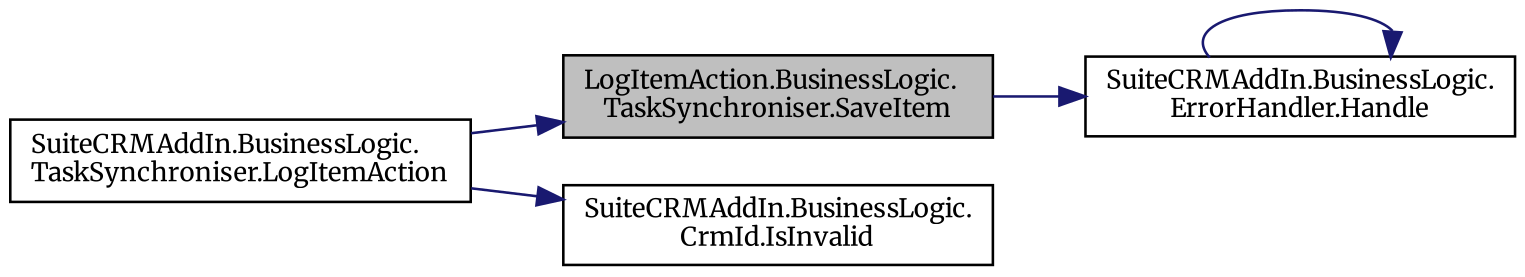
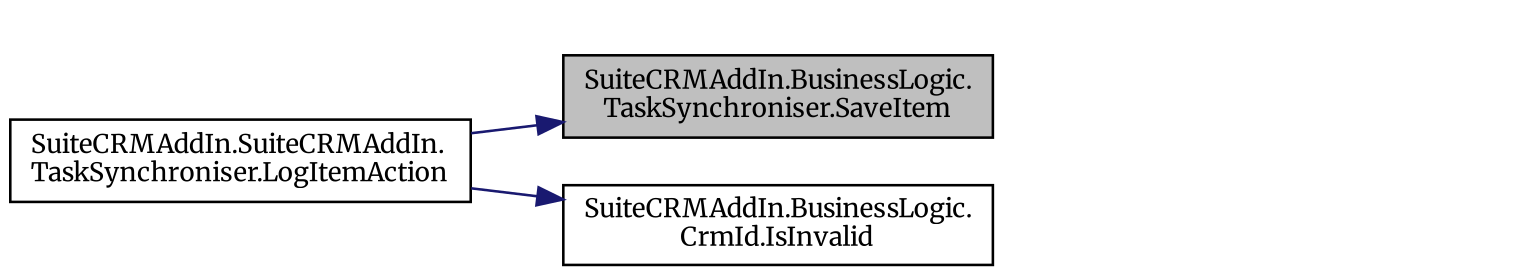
node "LogItemAction.BusinessLogic. TaskSynchroniser.SaveItem": label "LogItemAction.BusinessLogic. TaskSynchroniser.SaveItem" -> "SuiteCRMAddIn.BusinessLogic. TaskSynchroniser.SaveItem"
node "SuiteCRMAddIn.BusinessLogic. ErrorHandler.Handle": removed
node "SuiteCRMAddIn.BusinessLogic. TaskSynchroniser.LogItemAction": label "SuiteCRMAddIn.BusinessLogic. TaskSynchroniser.LogItemAction" -> "SuiteCRMAddIn.SuiteCRMAddIn. TaskSynchroniser.LogItemAction"
